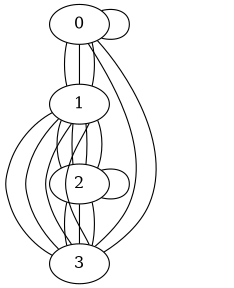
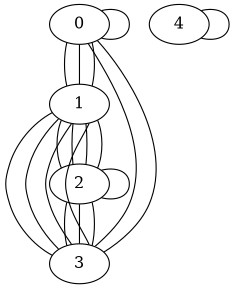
node "4": added
